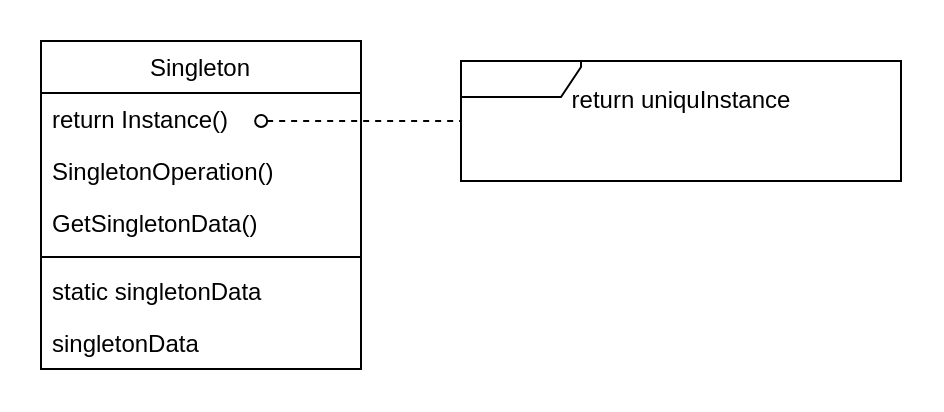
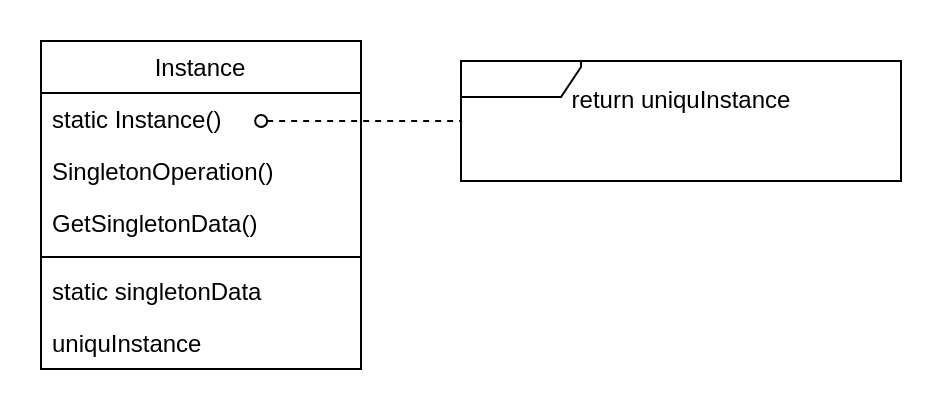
node "Singleton": label "Singleton" -> "Instance"
node "return Instance()": label "return Instance()" -> "static Instance()"
node "singletonData": label "singletonData" -> "uniquInstance"
